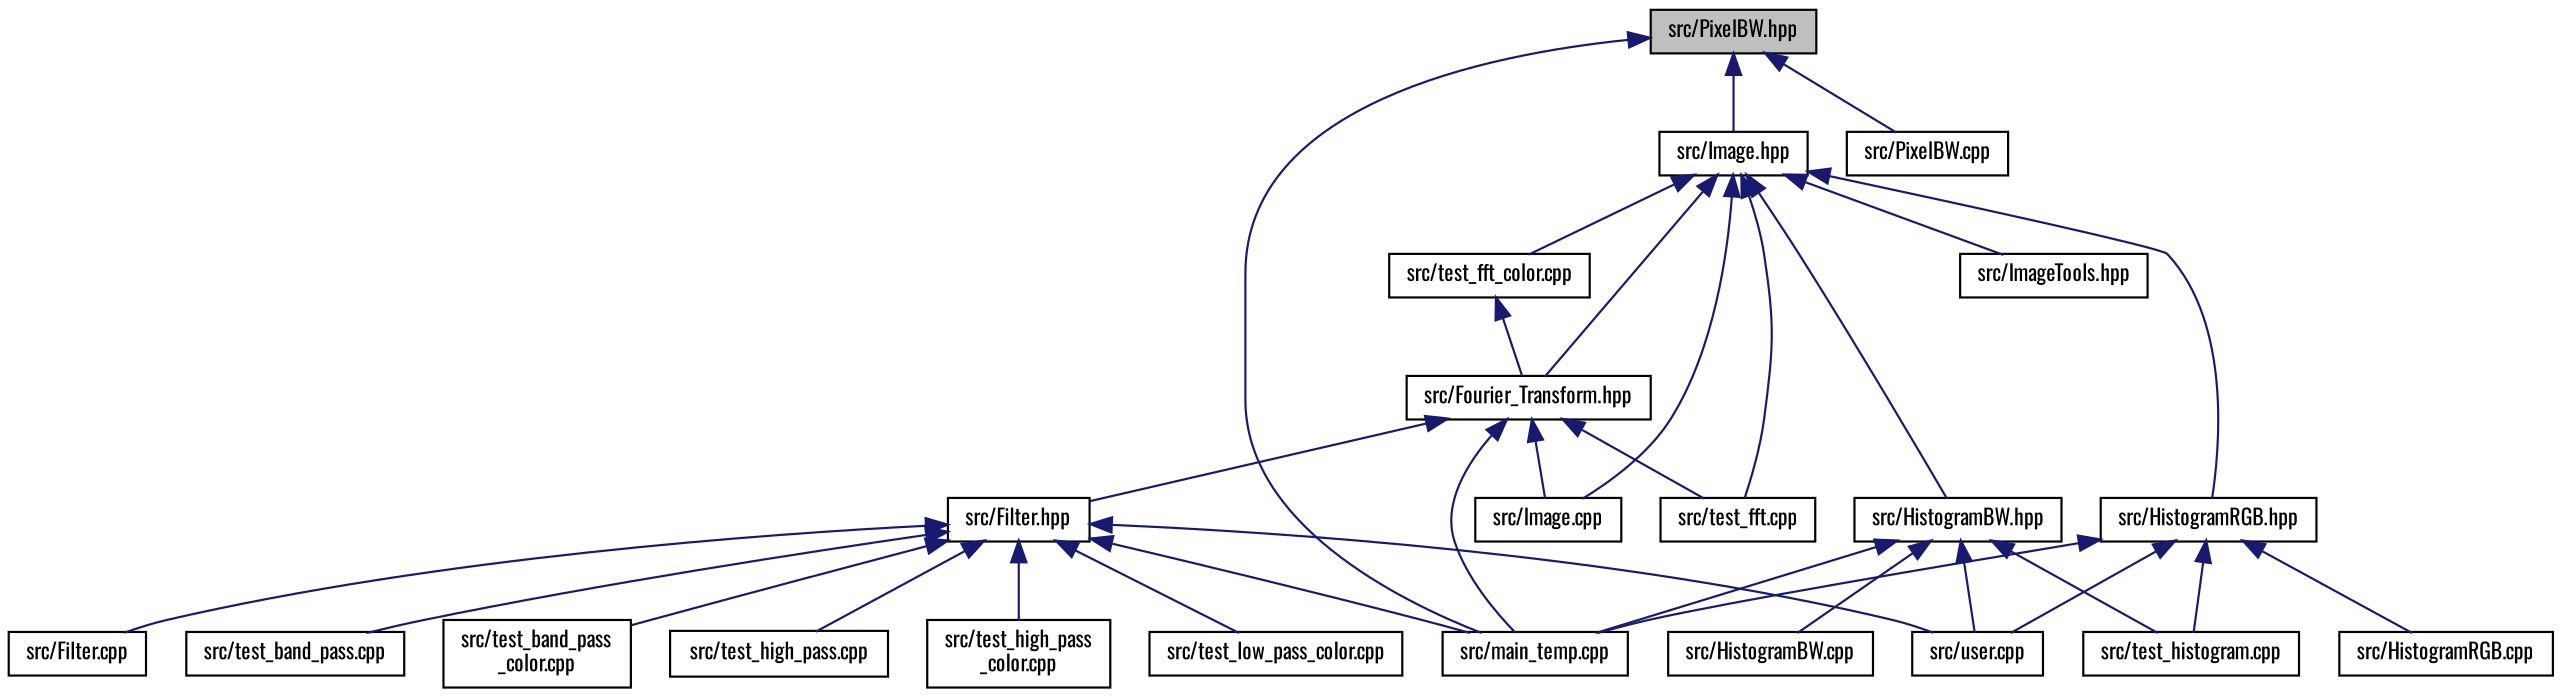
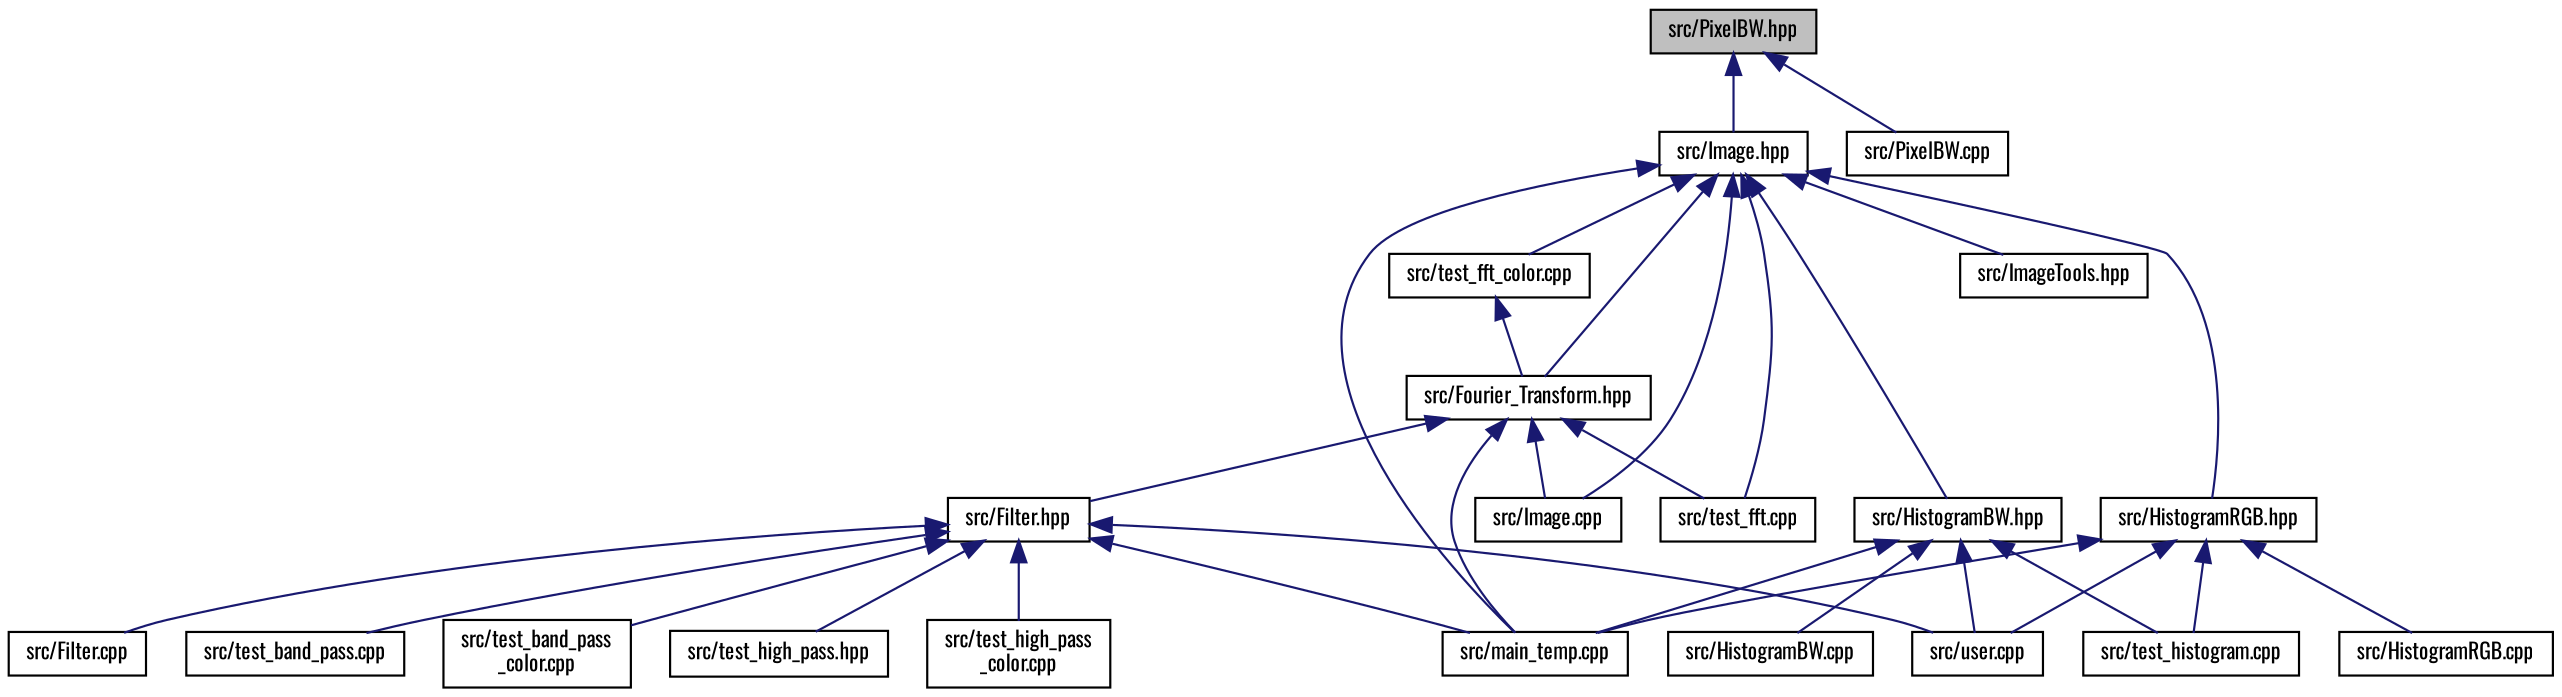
edge "src/main_temp.cpp" -> "src/PixelBW.hpp": now "src/main_temp.cpp" -> "src/Image.hpp"
node "src/test_high_pass.cpp": label "src/test_high_pass.cpp" -> "src/test_high_pass.hpp"
node "src/test_low_pass_color.cpp": removed
